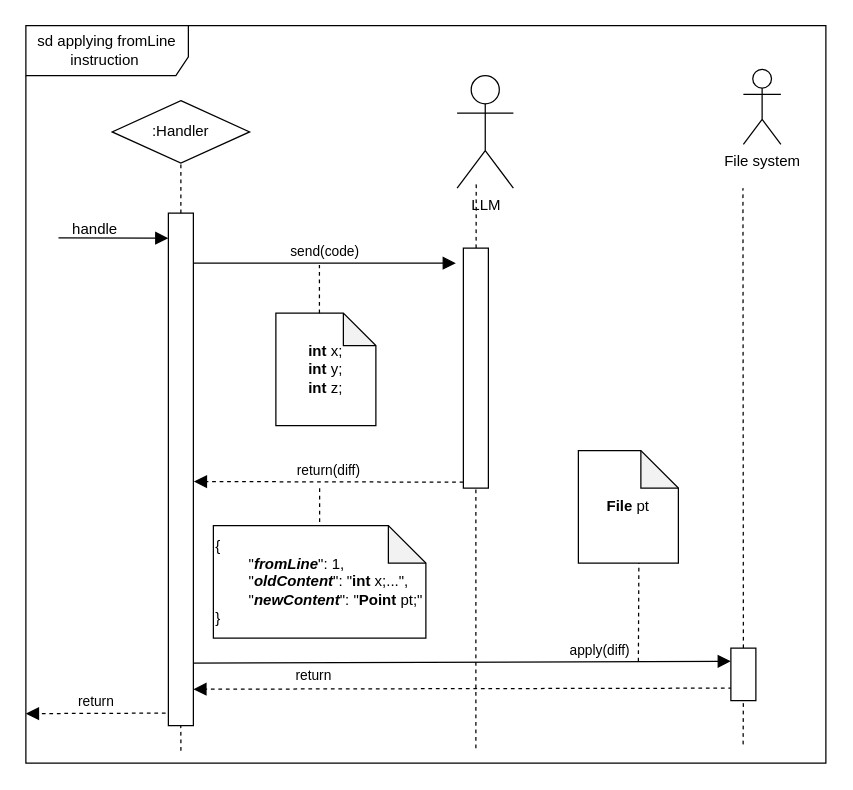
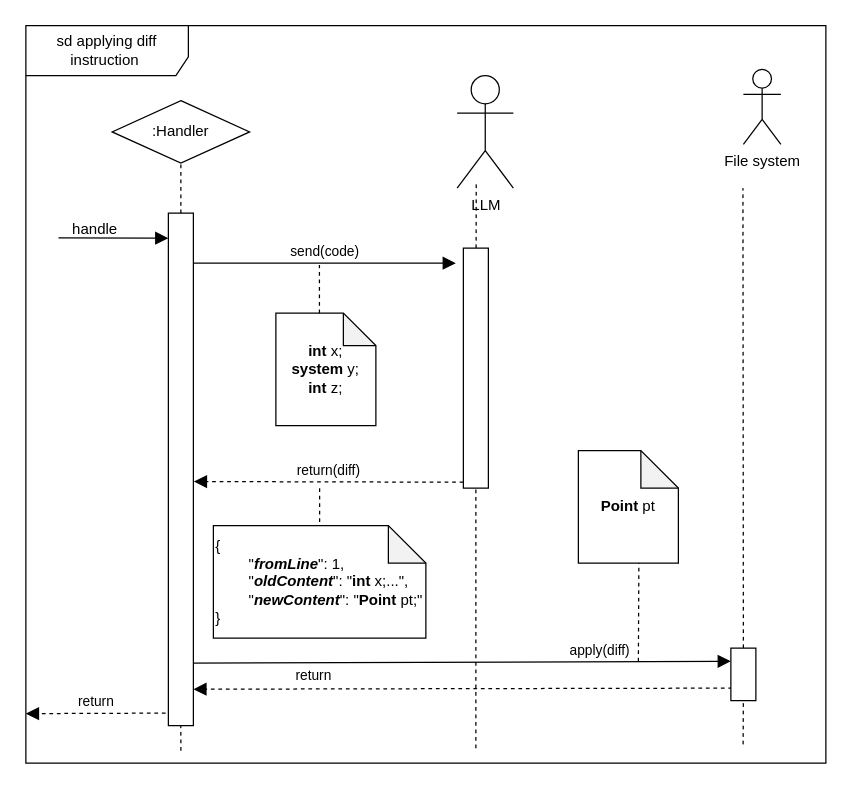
node "sd applying fromLine instruction": label "sd applying fromLine instruction" -> "sd applying diff instruction"
node "int x; int y; int z;": label "int x; int y; int z;" -> "int x; system y; int z;"
node "File pt": label "File pt" -> "Point pt"
